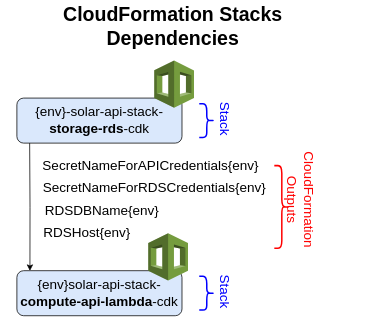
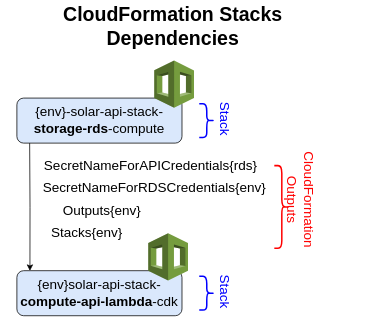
node "{env}-solar-api-stack-storage-rds-cdk": label "{env}-solar-api-stack-storage-rds-cdk" -> "{env}-solar-api-stack-storage-rds-compute"
node "SecretNameForAPICredentials{env}": label "SecretNameForAPICredentials{env}" -> "SecretNameForAPICredentials{rds}"
node "RDSDBName{env}": label "RDSDBName{env}" -> "Outputs{env}"
node "RDSHost{env}": label "RDSHost{env}" -> "Stacks{env}"
